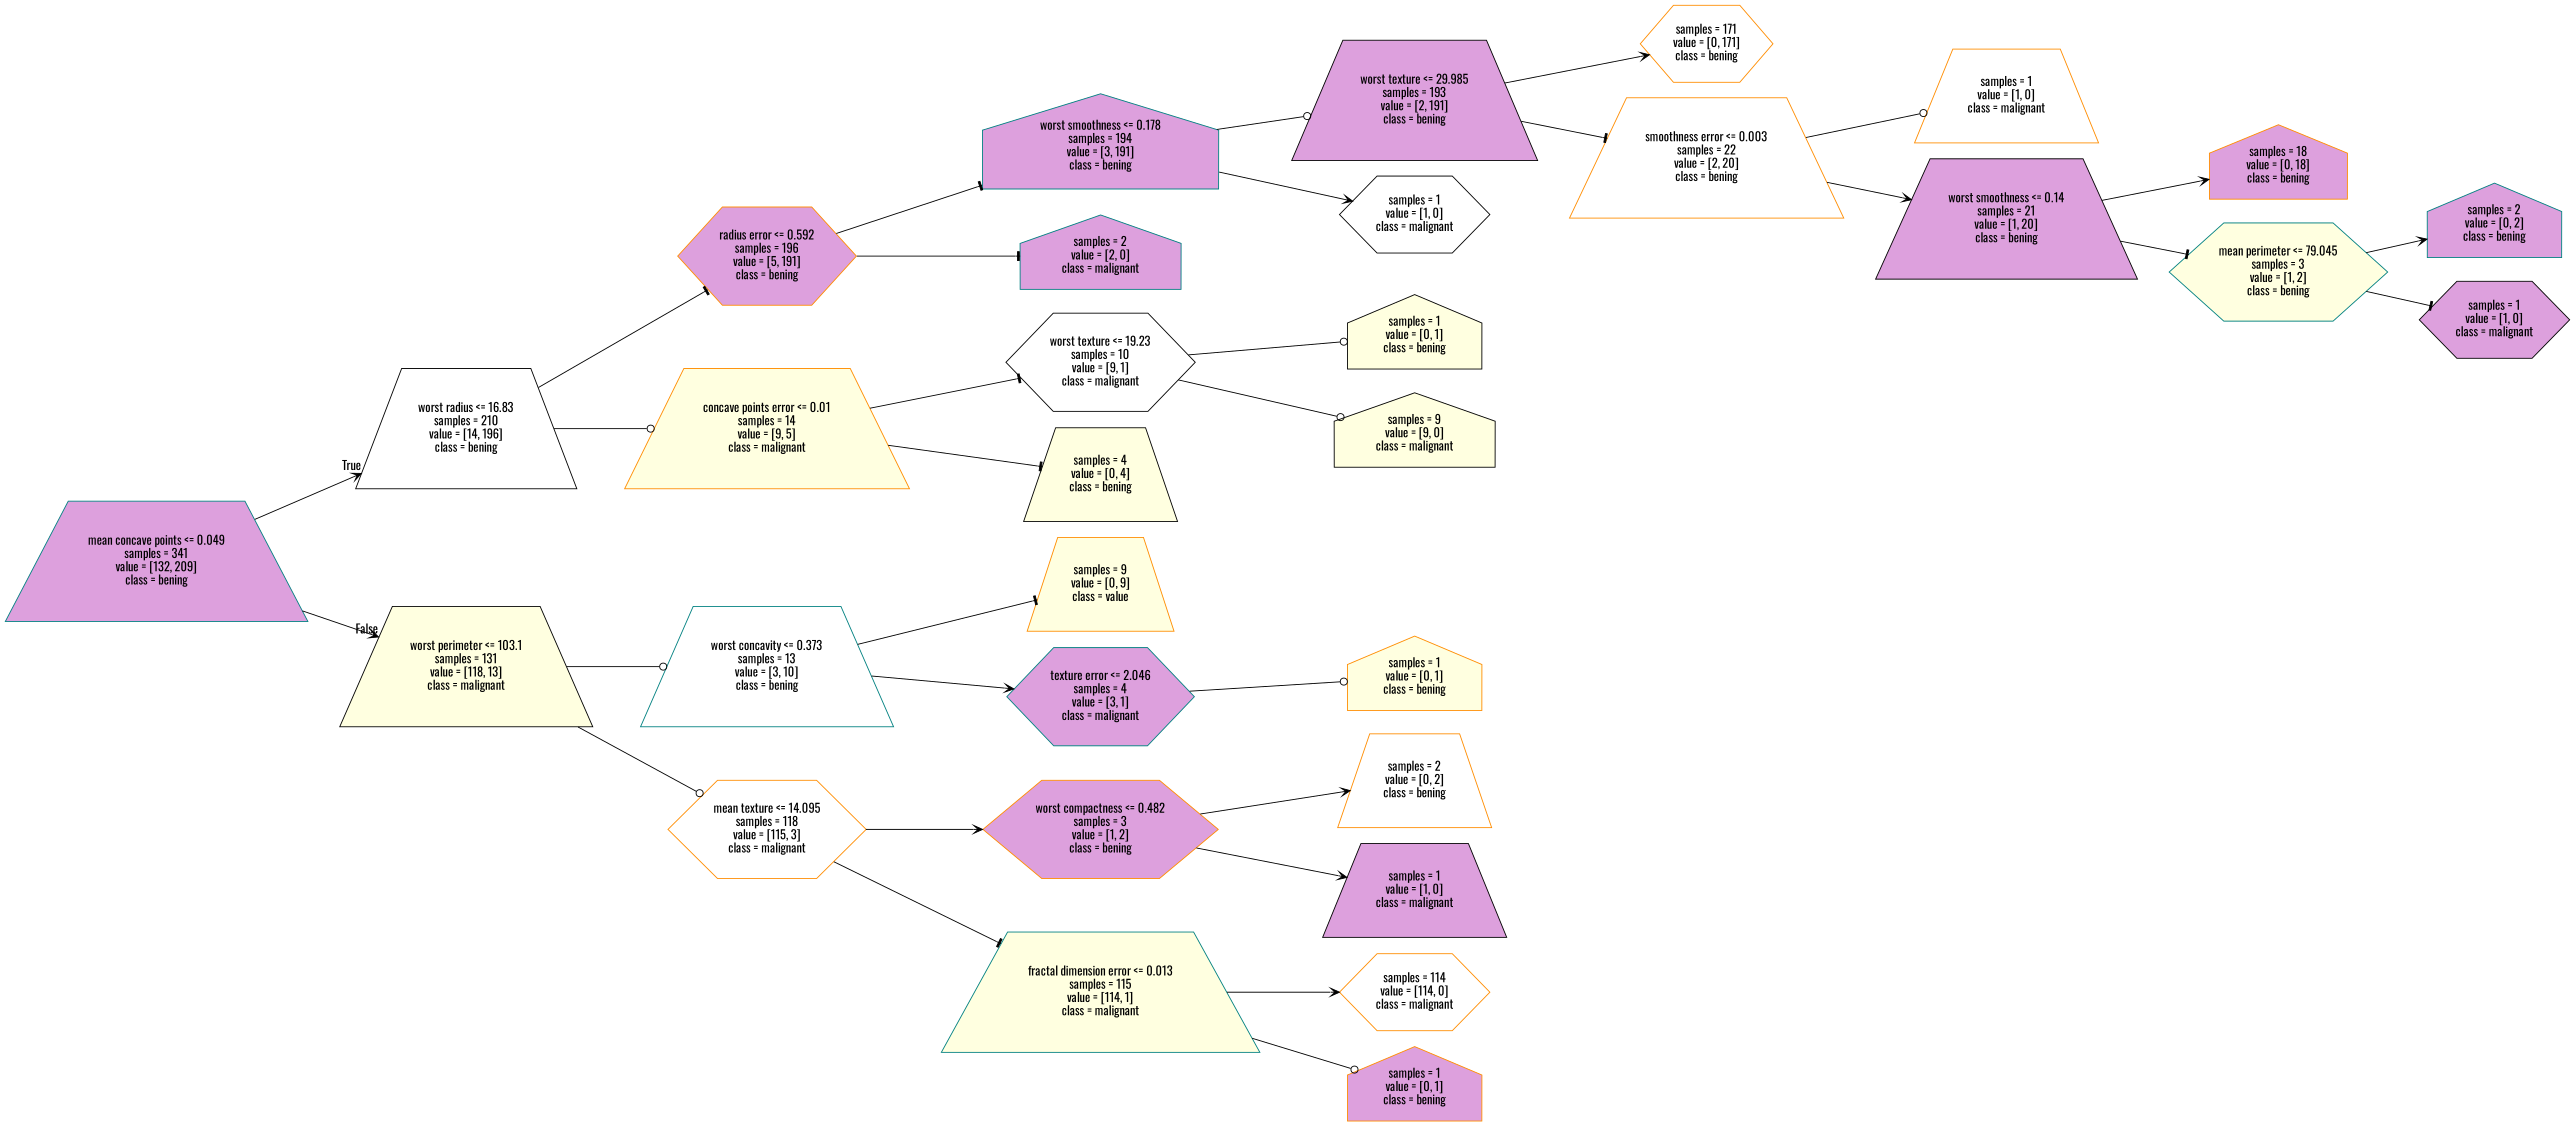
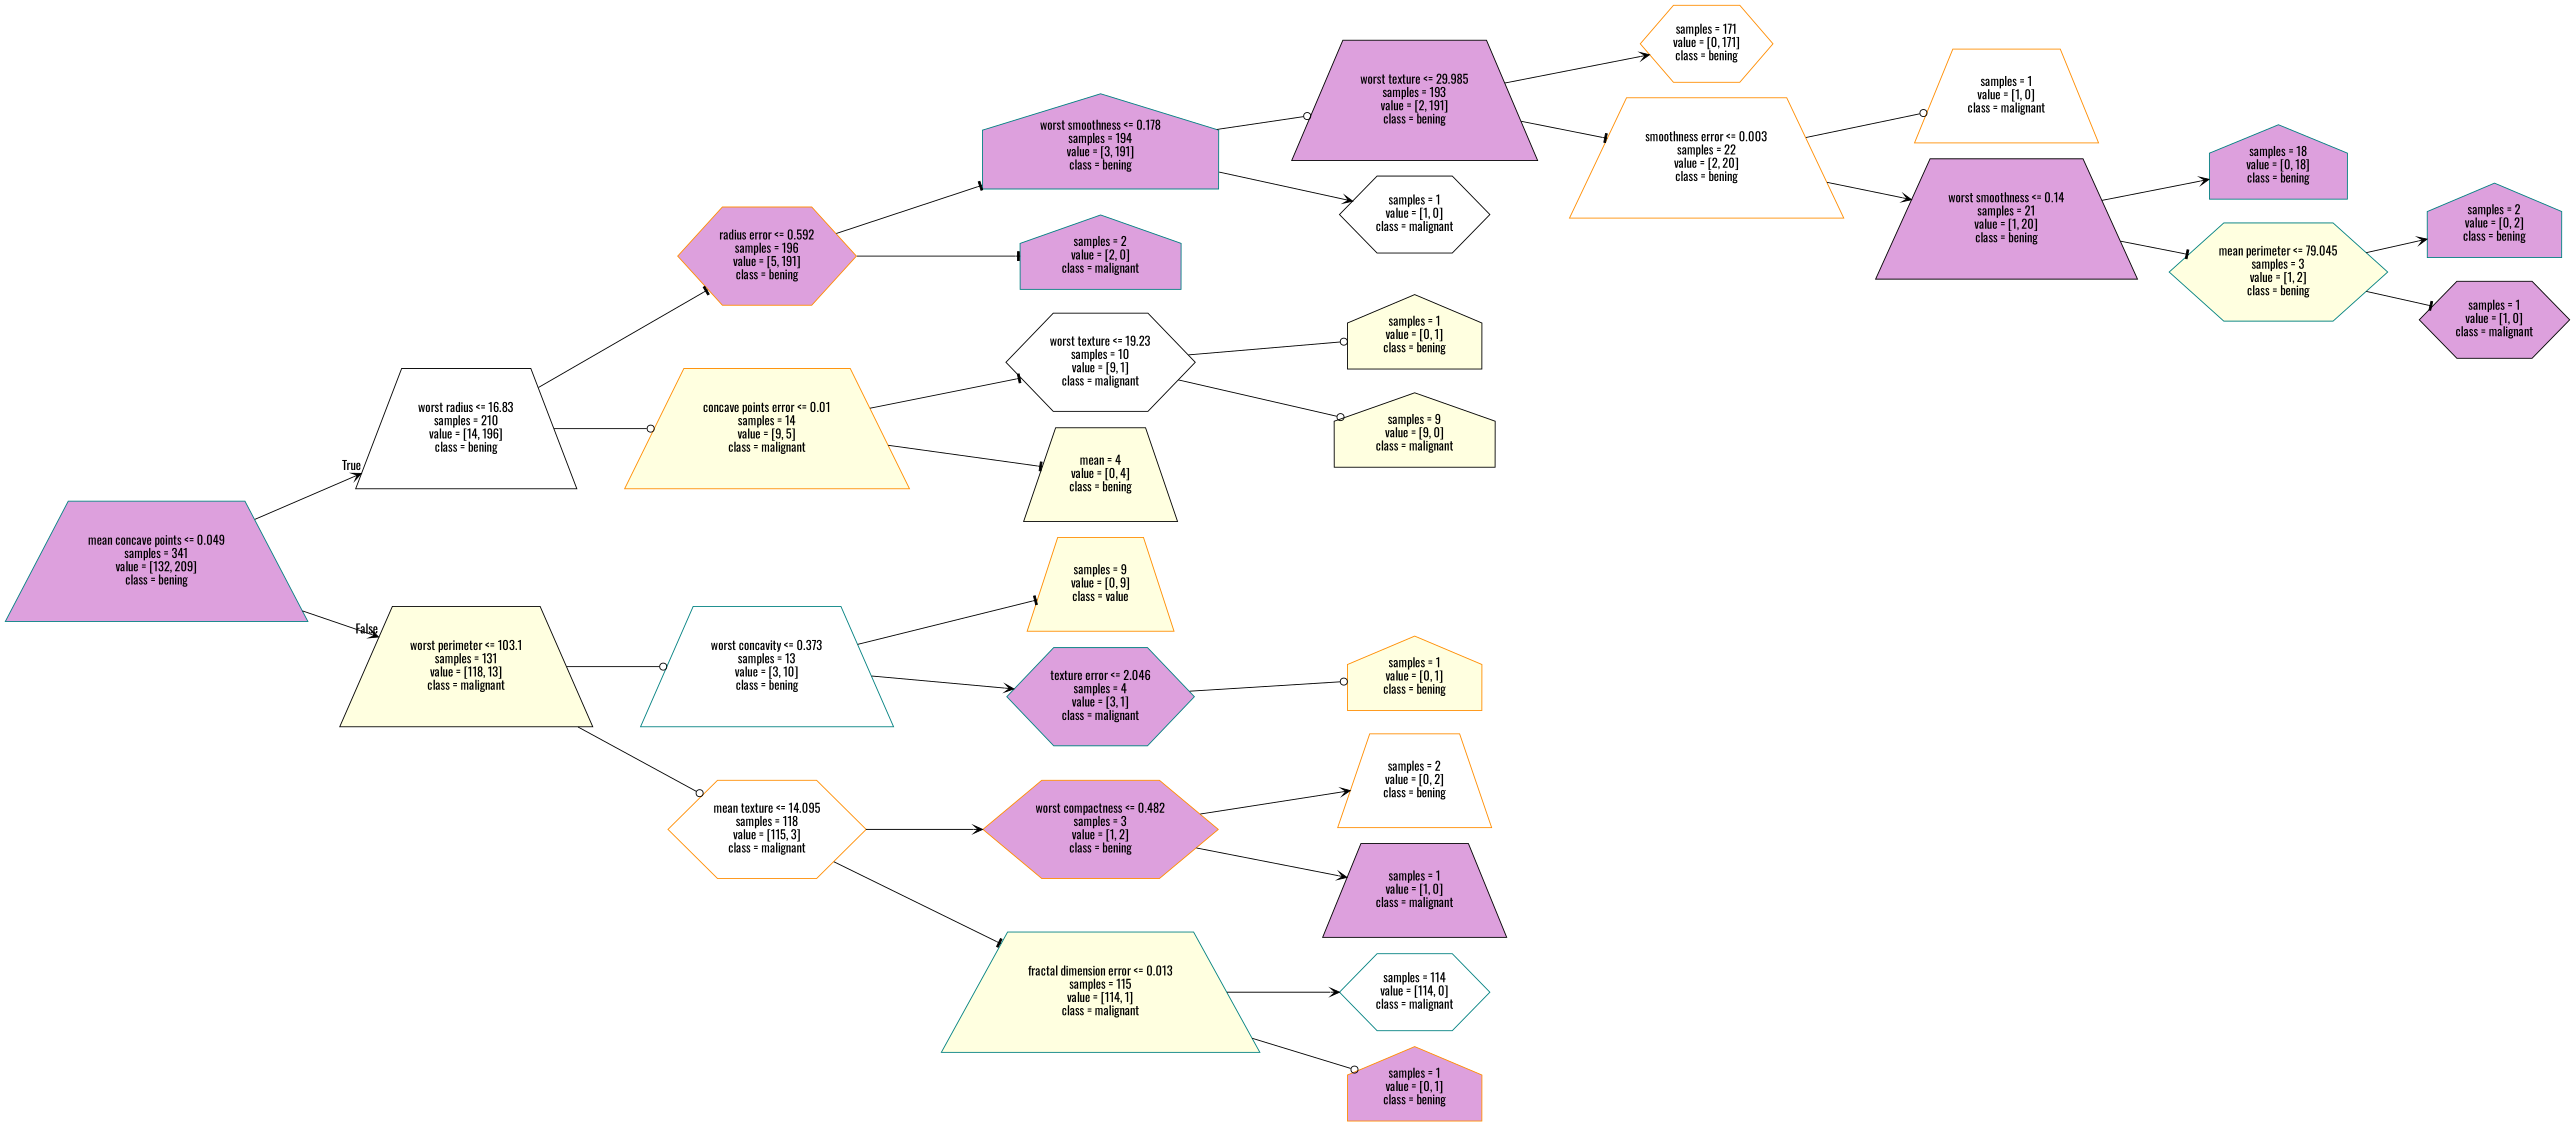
node "samples = 18 value = [0, 18] class = bening": color darkorange -> teal
node "samples = 4 value = [0, 4] class = bening": label "samples = 4 value = [0, 4] class = bening" -> "mean = 4 value = [0, 4] class = bening"
node "samples = 114 value = [114, 0] class = malignant": color darkorange -> teal
